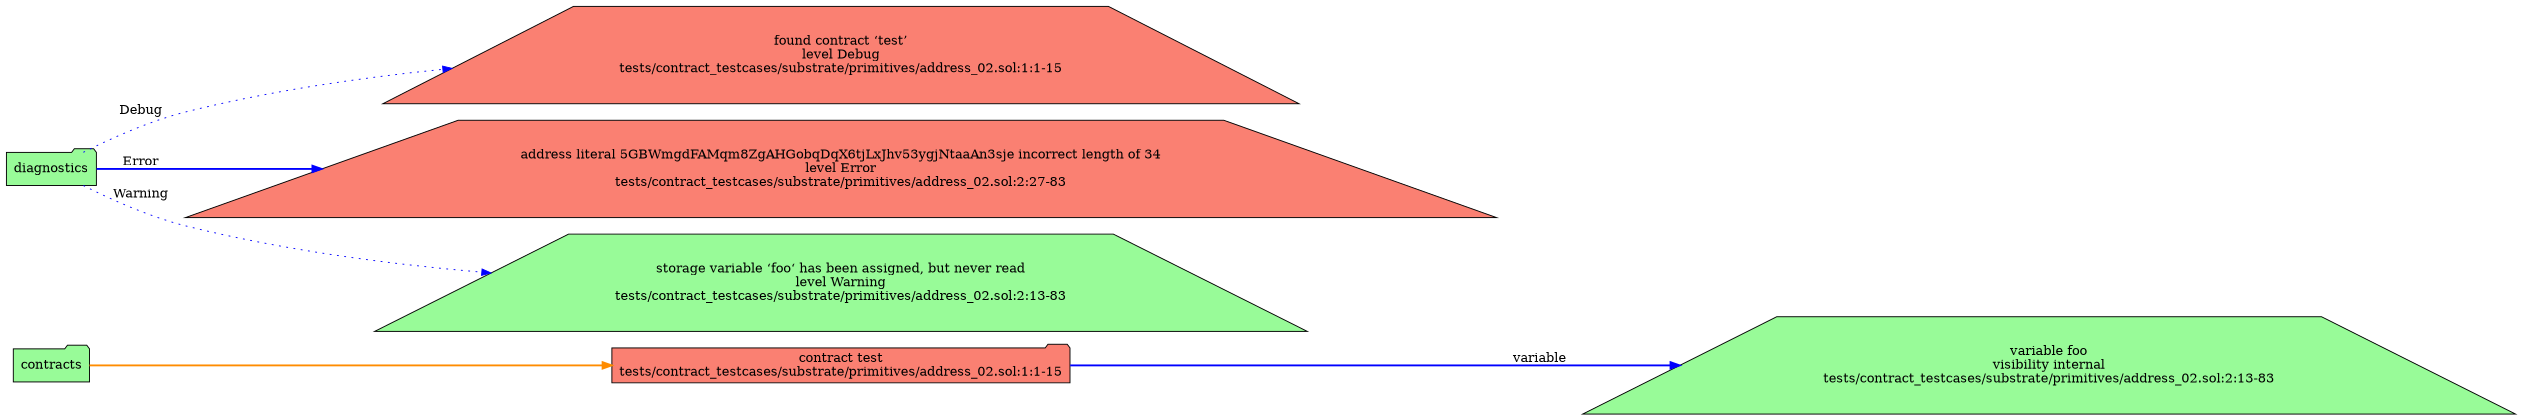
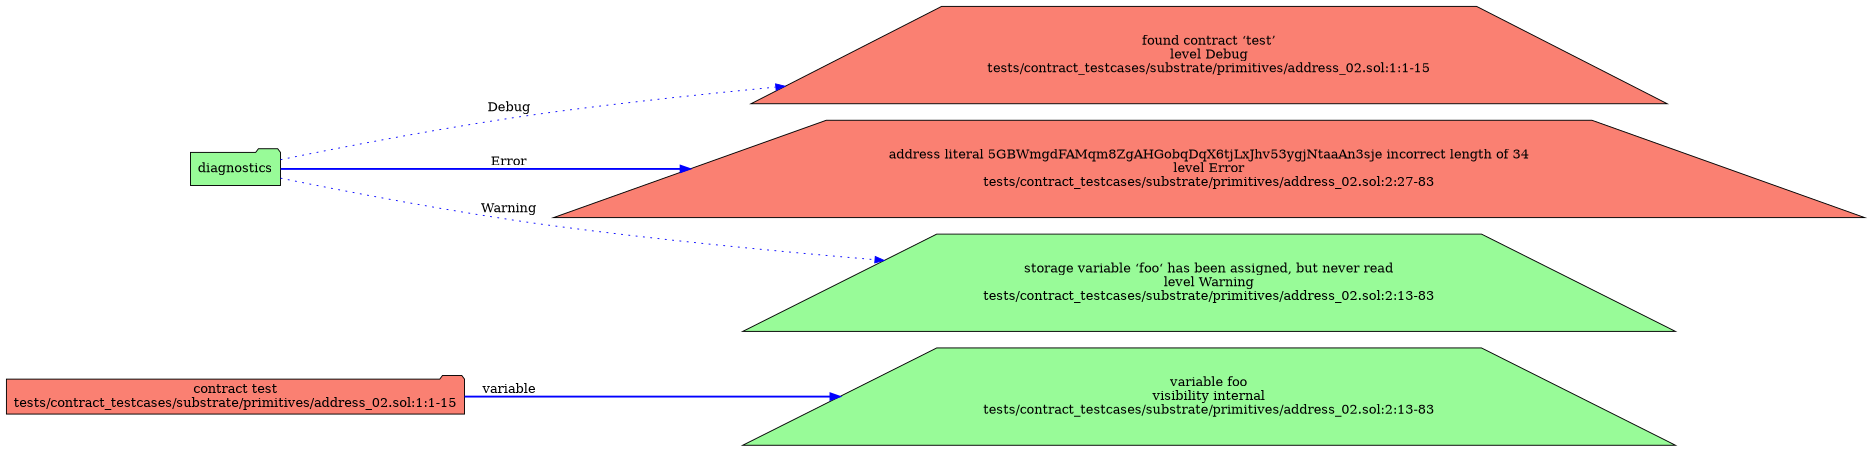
node "contracts": removed
